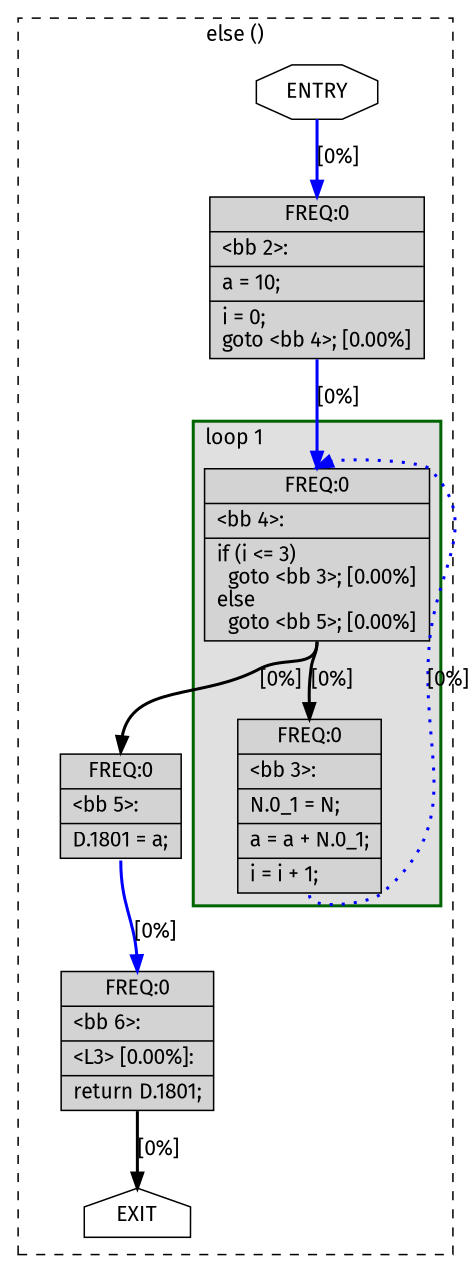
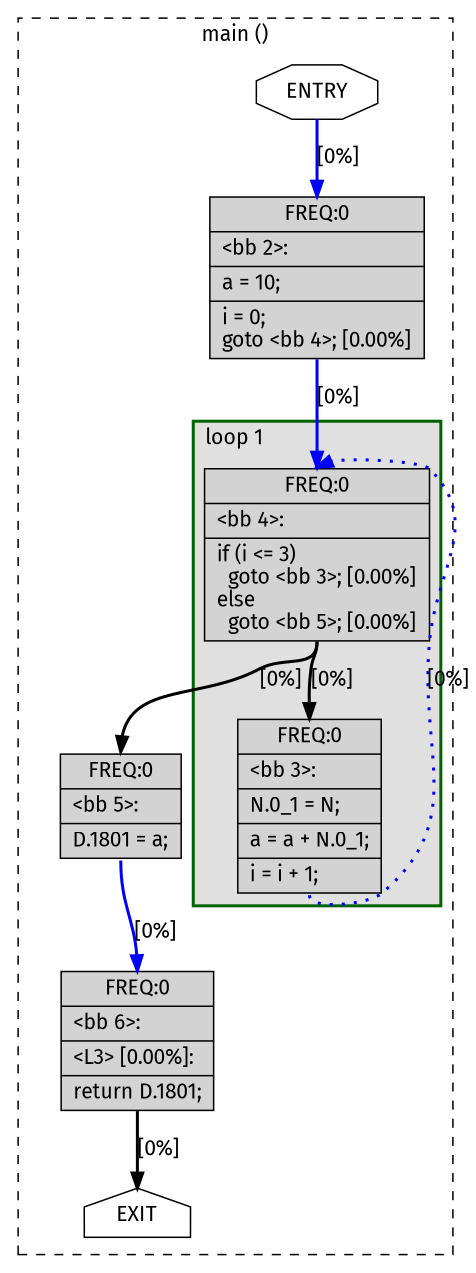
cluster "else ()": label "else ()" -> "main ()"
